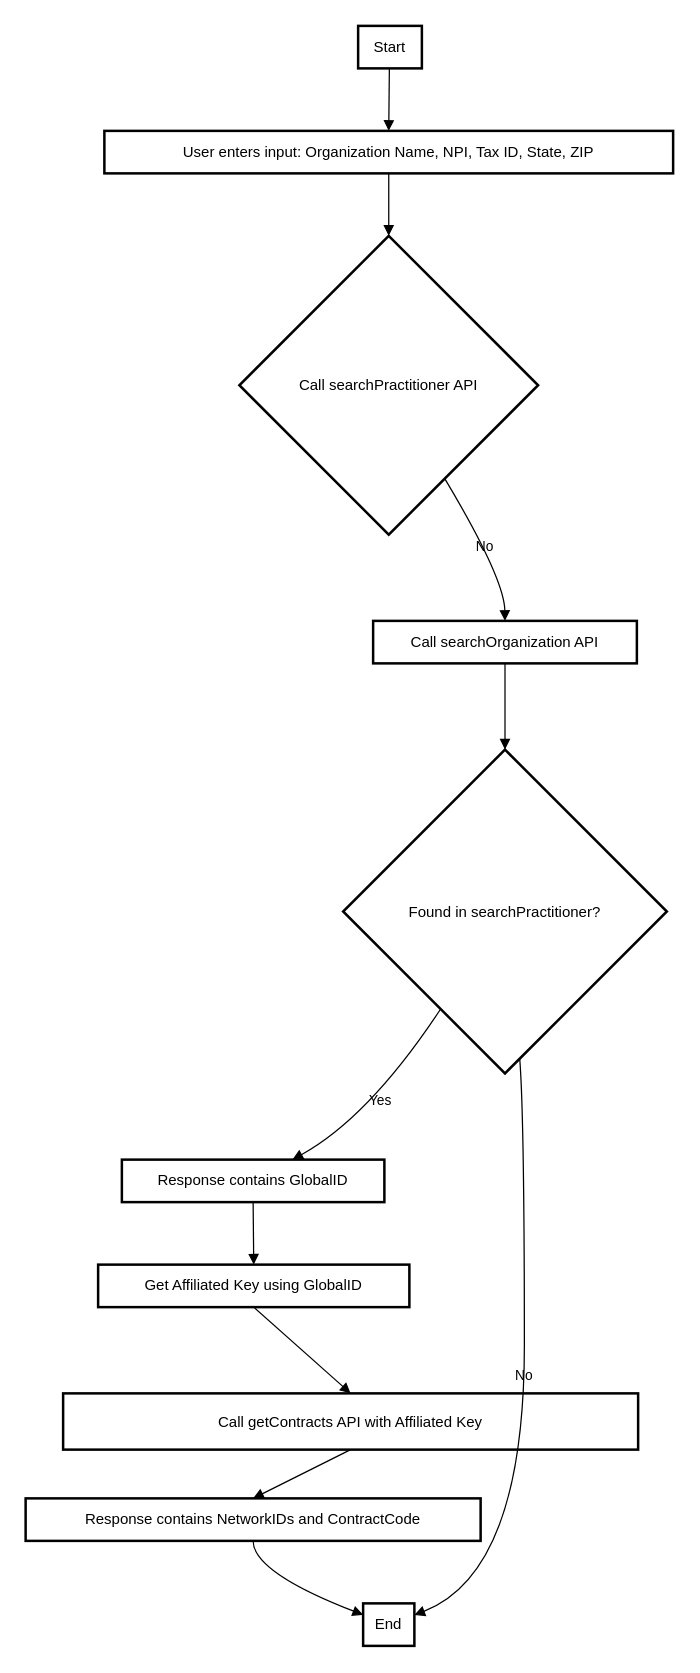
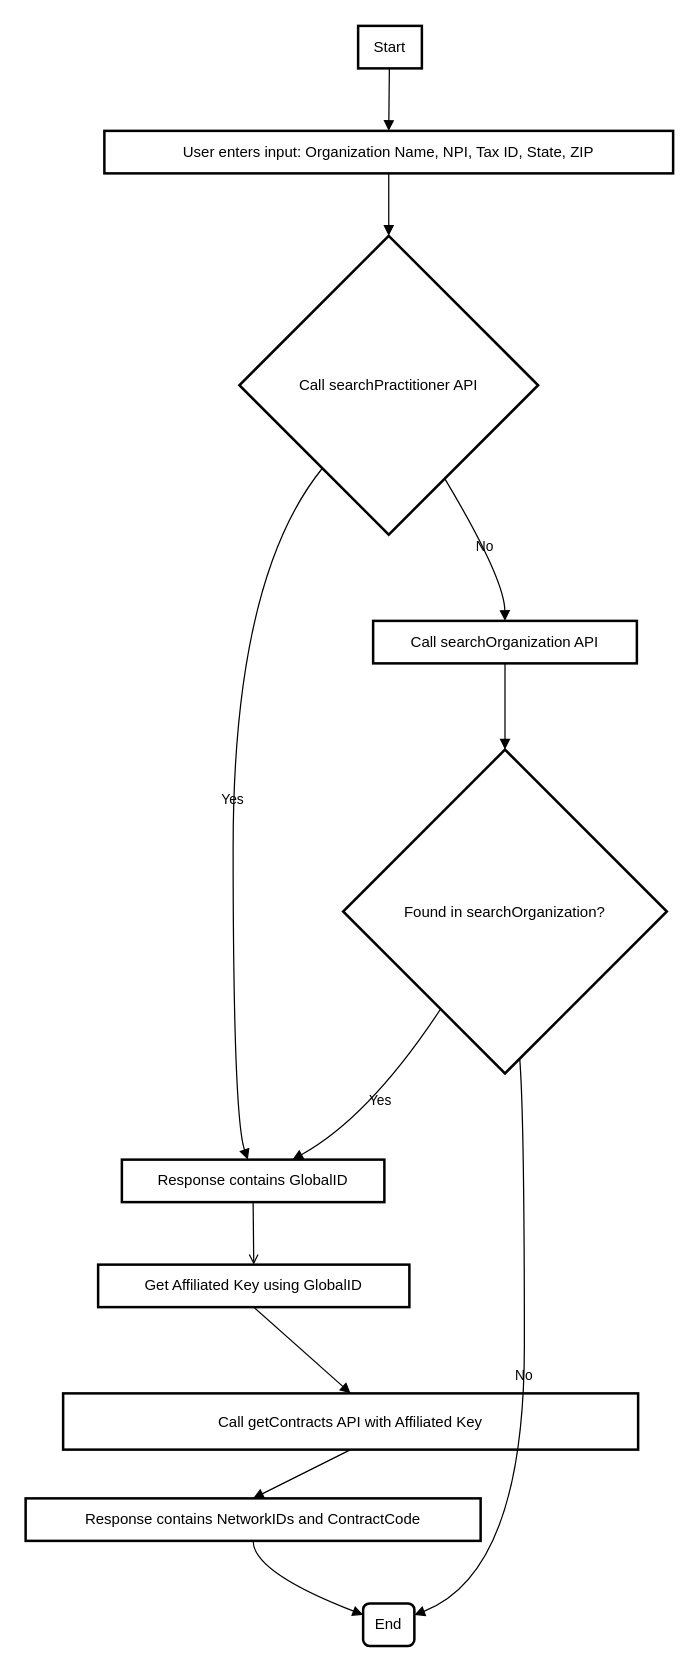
edge "Call searchPractitioner API" -> "Response contains GlobalID": added, label "Yes"
node "Found in searchPractitioner?": label "Found in searchPractitioner?" -> "Found in searchOrganization?"
edge "Response contains GlobalID" -> "Get Affiliated Key using GlobalID": arrowhead block -> open
node "End": shape rectangle -> rounded rectangle
